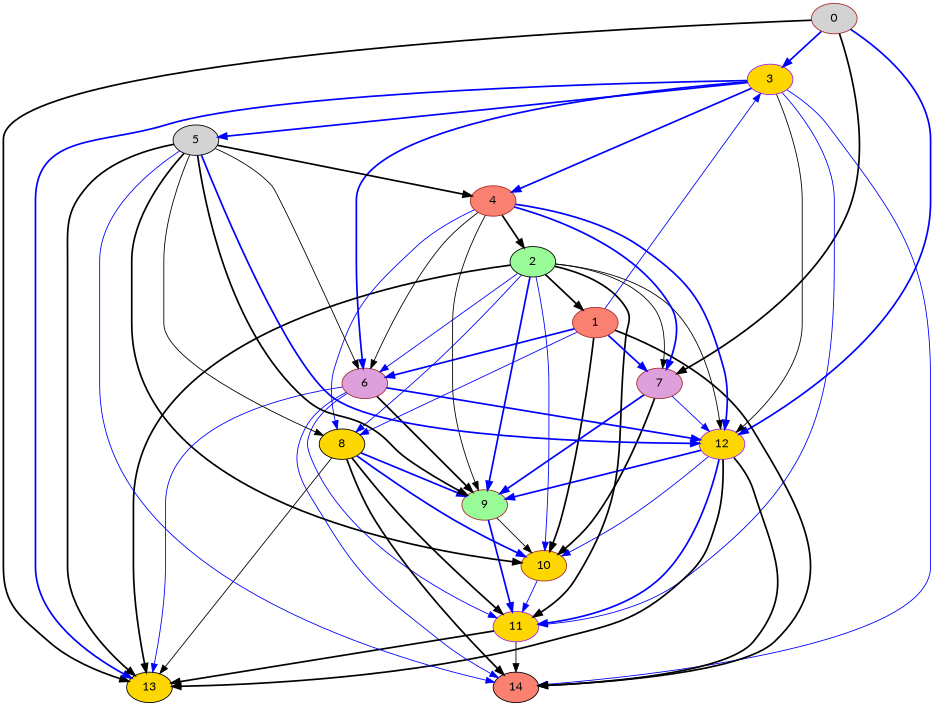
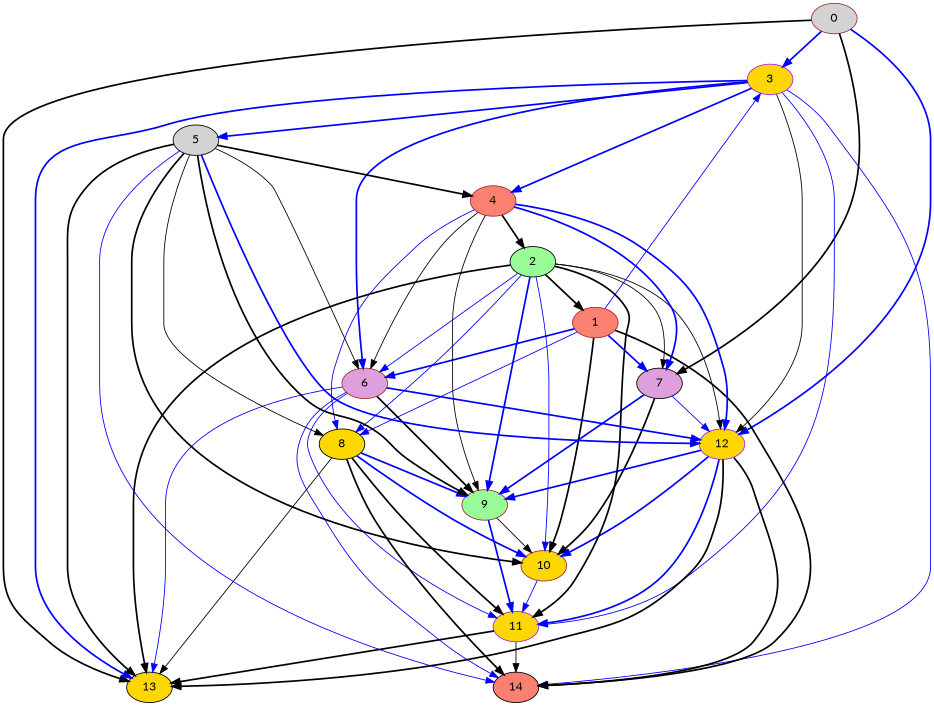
node "7": color brown -> black
edge "12" -> "10": style solid -> bold
